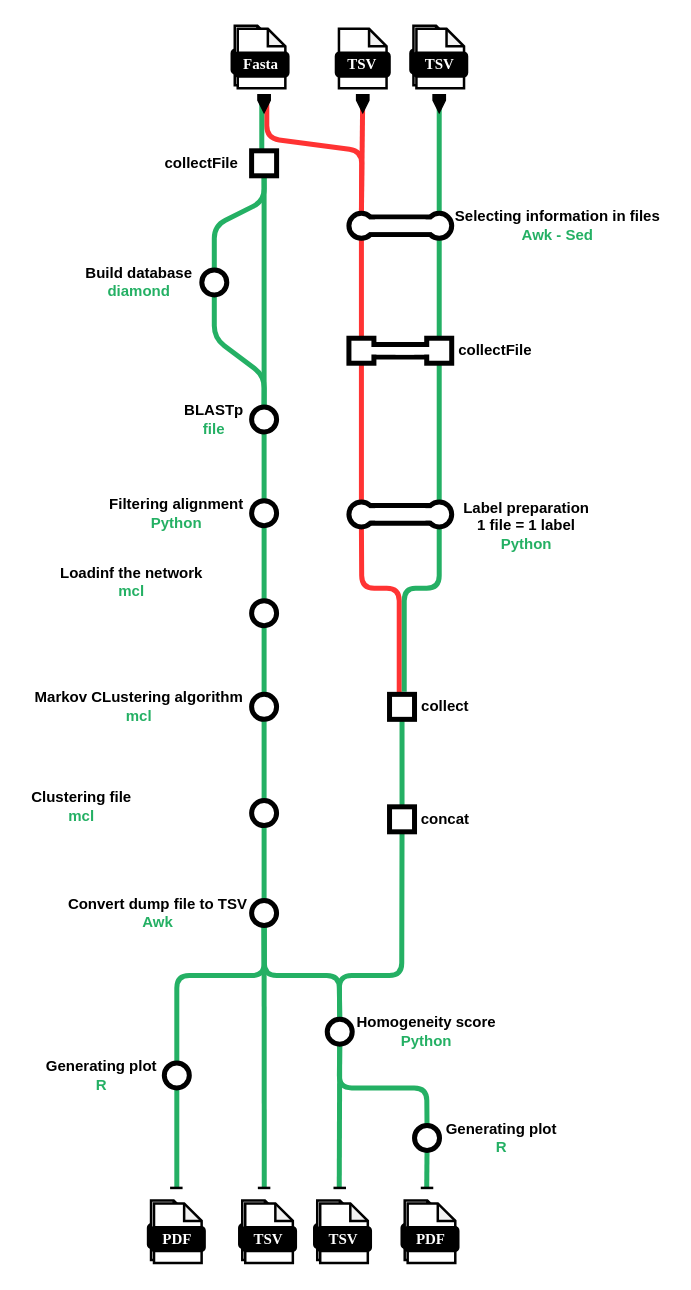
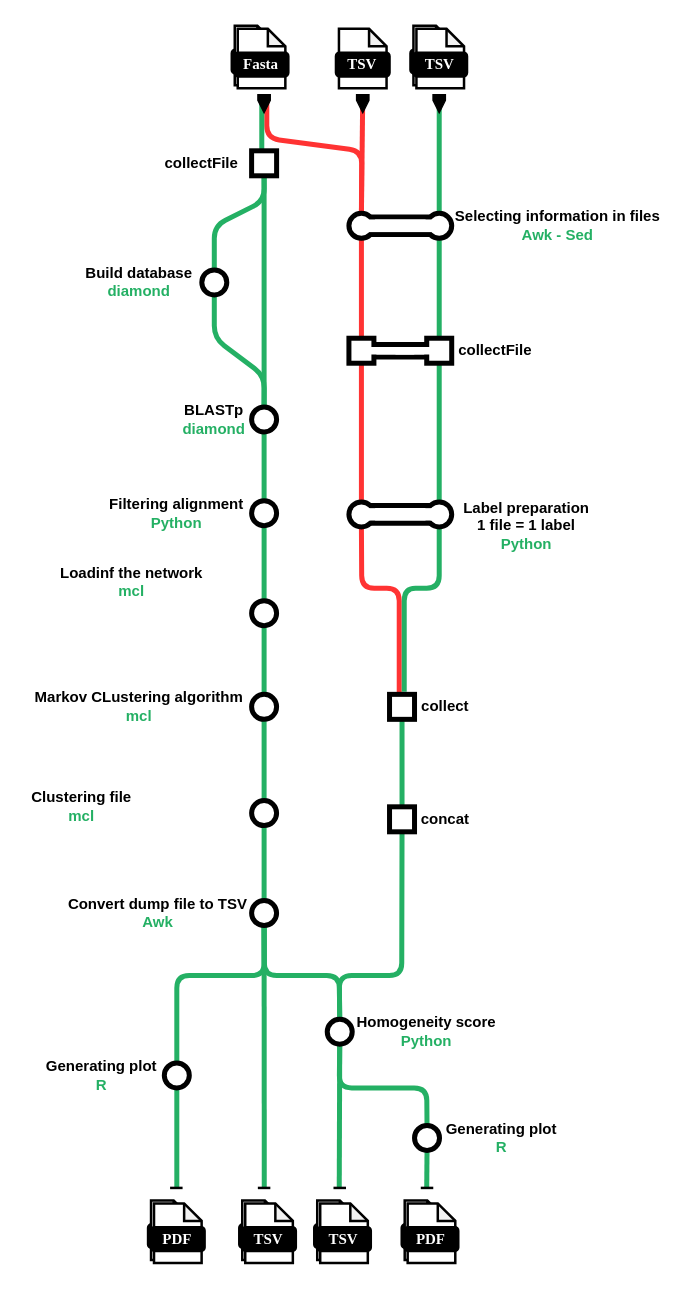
node "BLASTp file": label "BLASTp file" -> "BLASTp diamond"
